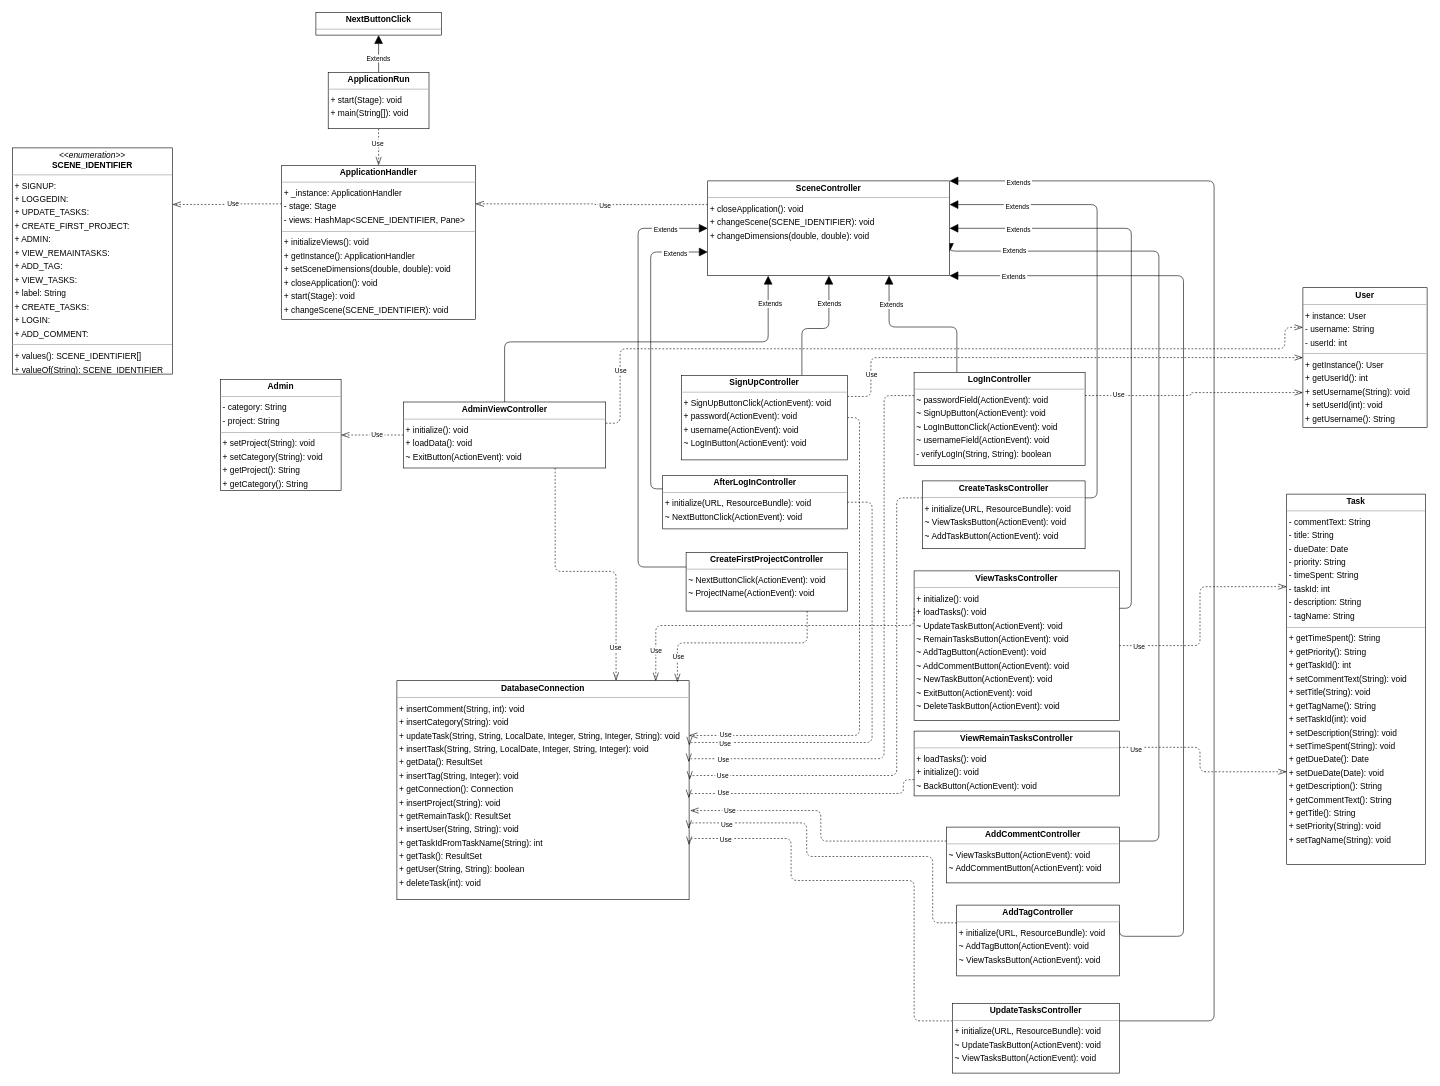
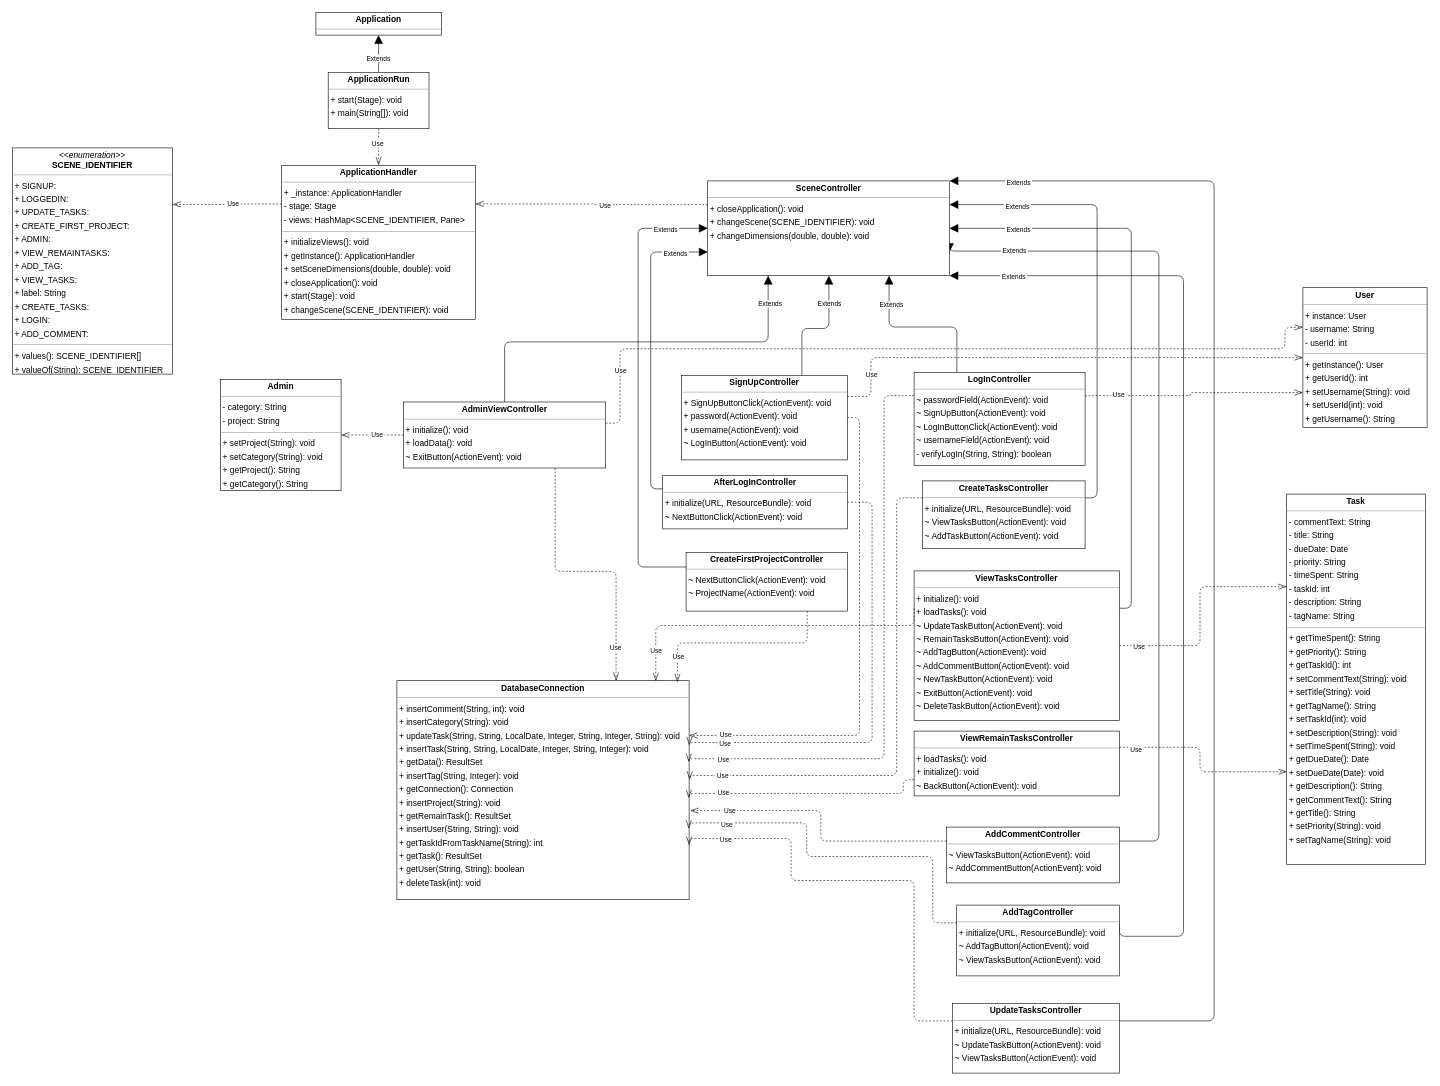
node "NextButtonClick": label "NextButtonClick" -> "Application"
